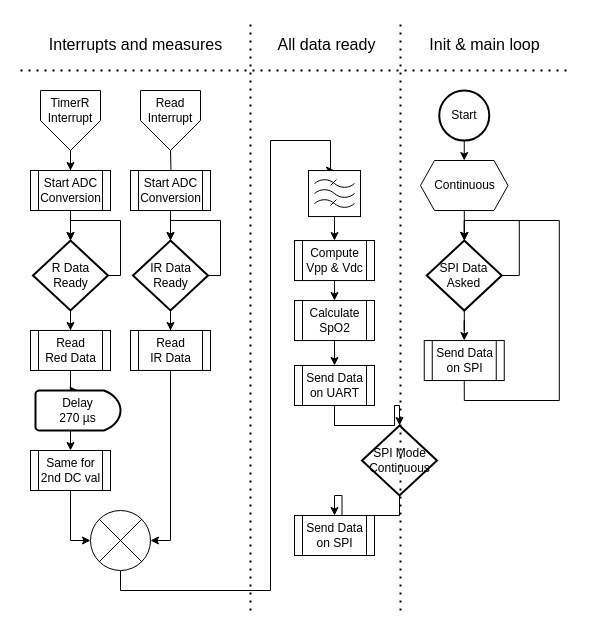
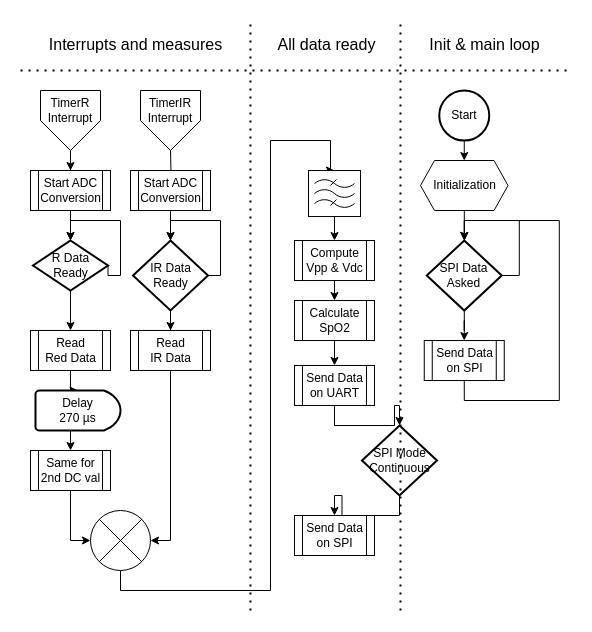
node "Read Interrupt": label "Read Interrupt" -> "TimerIR Interrupt"
node "Continuous": label "Continuous" -> "Initialization"
node "R Data Ready": size 75x70 -> 75x50
